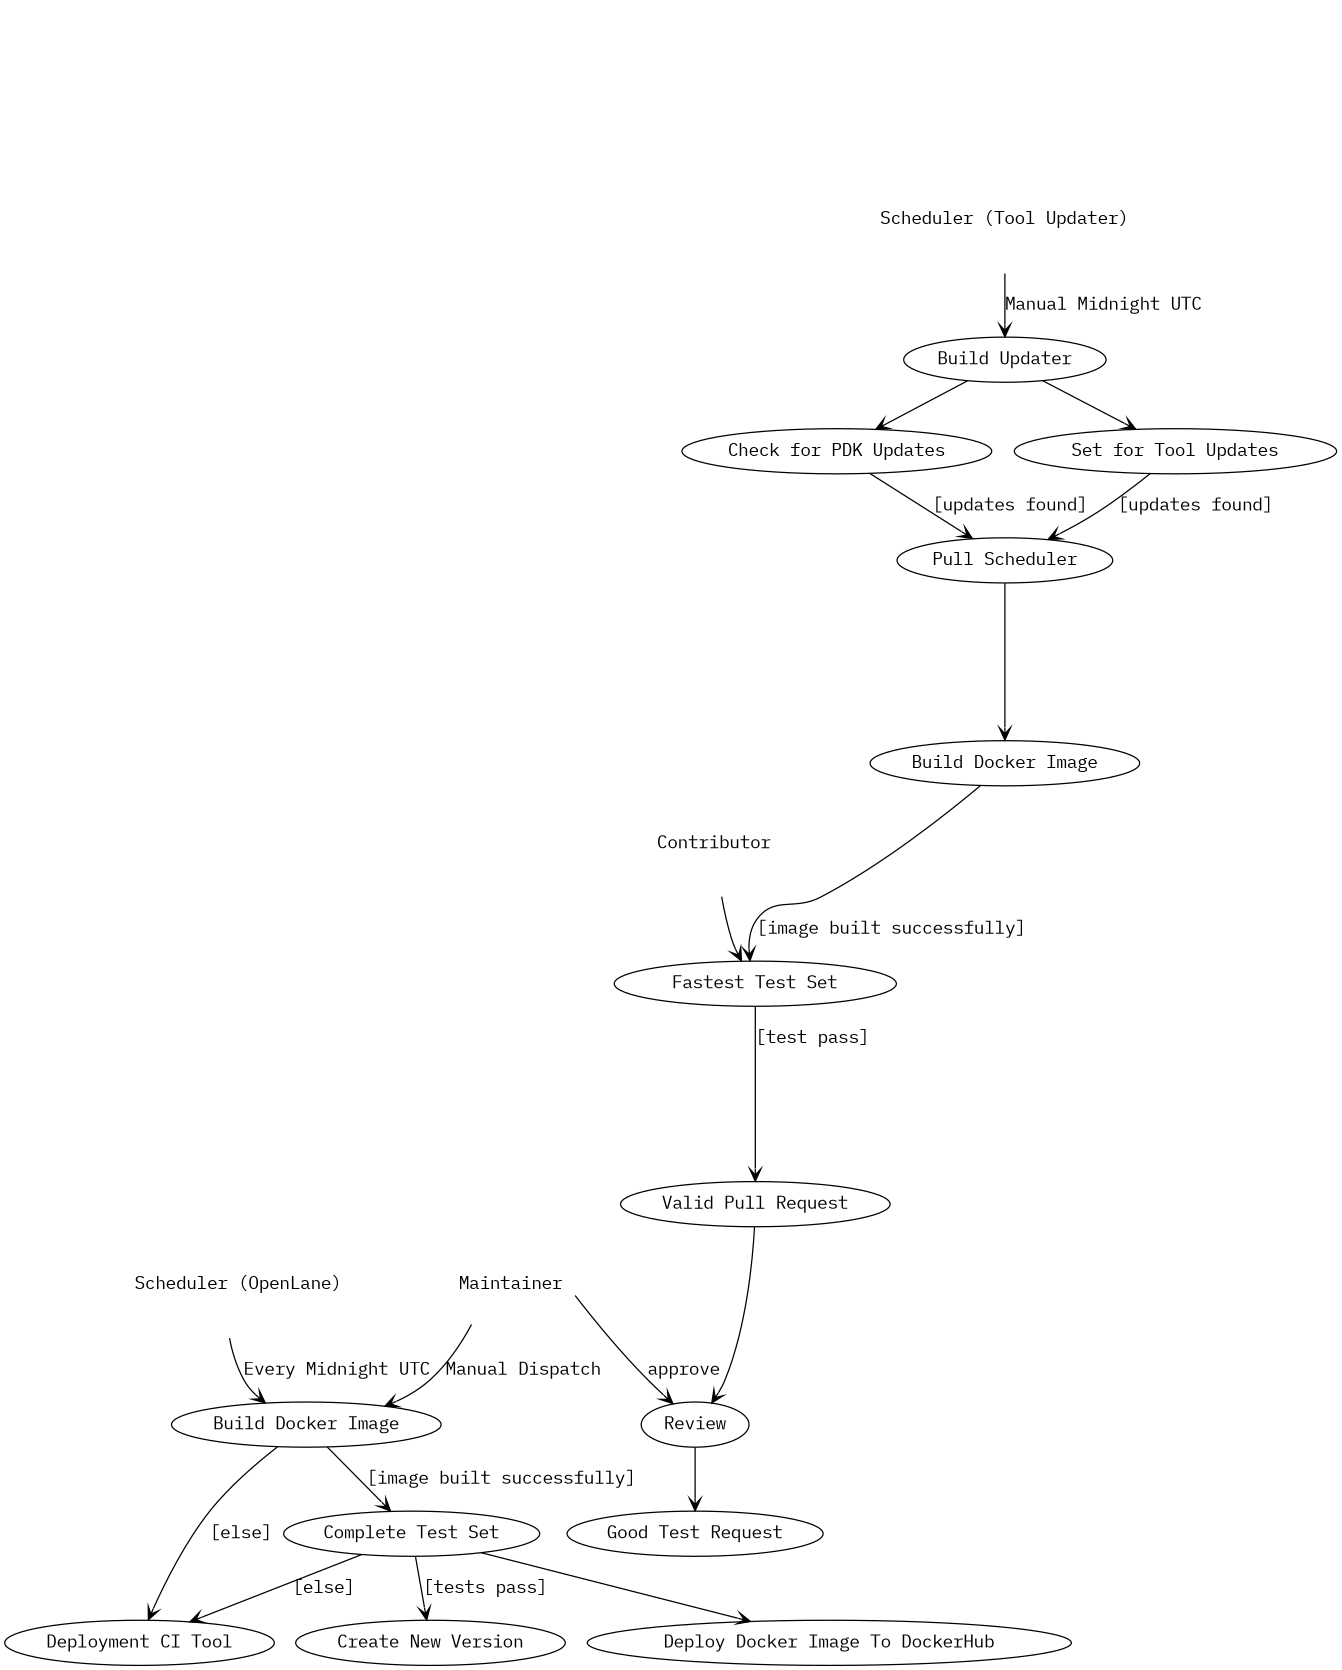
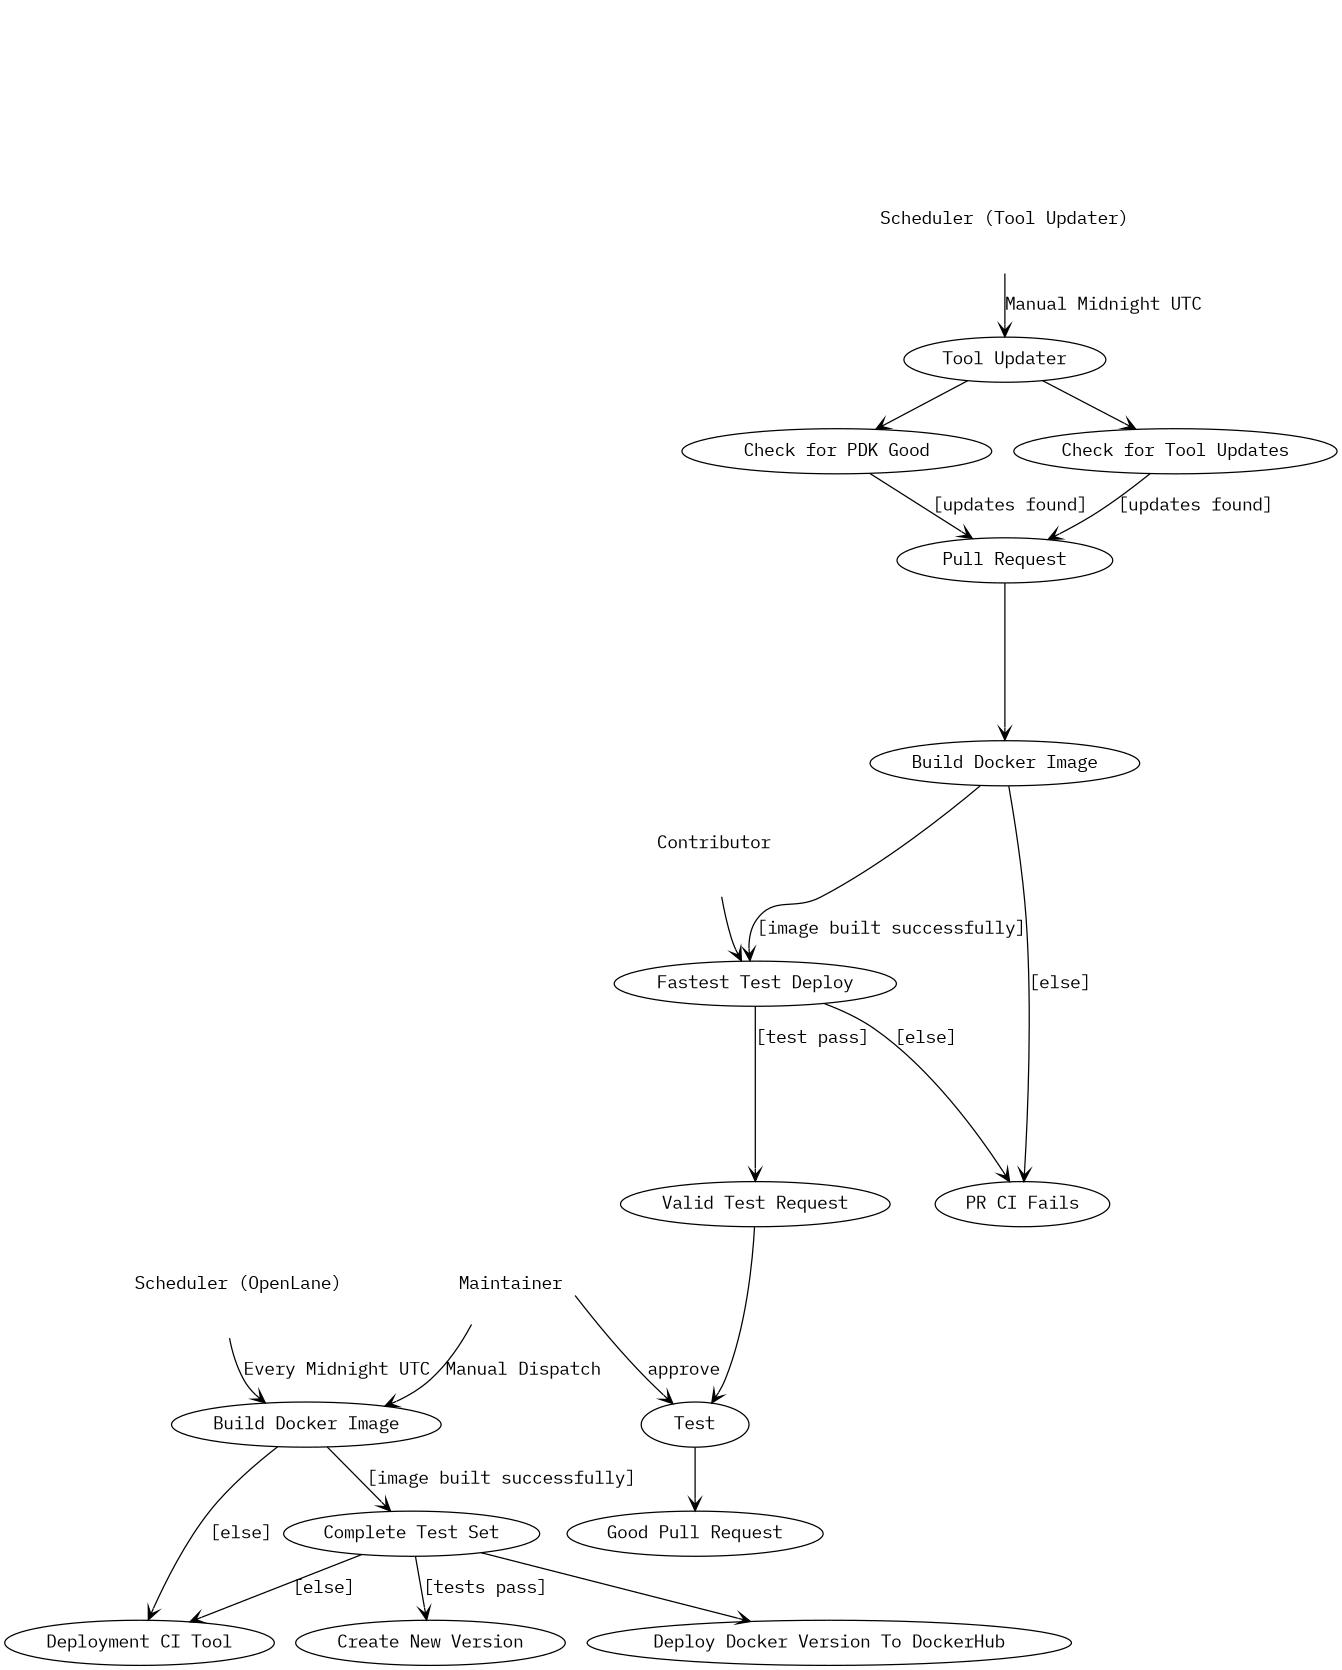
node "Build Updater": label "Build Updater" -> "Tool Updater"
node "Check for PDK Updates": label "Check for PDK Updates" -> "Check for PDK Good"
node "Set for Tool Updates": label "Set for Tool Updates" -> "Check for Tool Updates"
node "Pull Scheduler": label "Pull Scheduler" -> "Pull Request"
node "Fastest Test Set": label "Fastest Test Set" -> "Fastest Test Deploy"
node "Valid Pull Request": label "Valid Pull Request" -> "Valid Test Request"
node "PR CI Fails": added
node "Review": label "Review" -> "Test"
node "Good Test Request": label "Good Test Request" -> "Good Pull Request"
node "Deploy Docker Image To DockerHub": label "Deploy Docker Image To DockerHub" -> "Deploy Docker Version To DockerHub"
